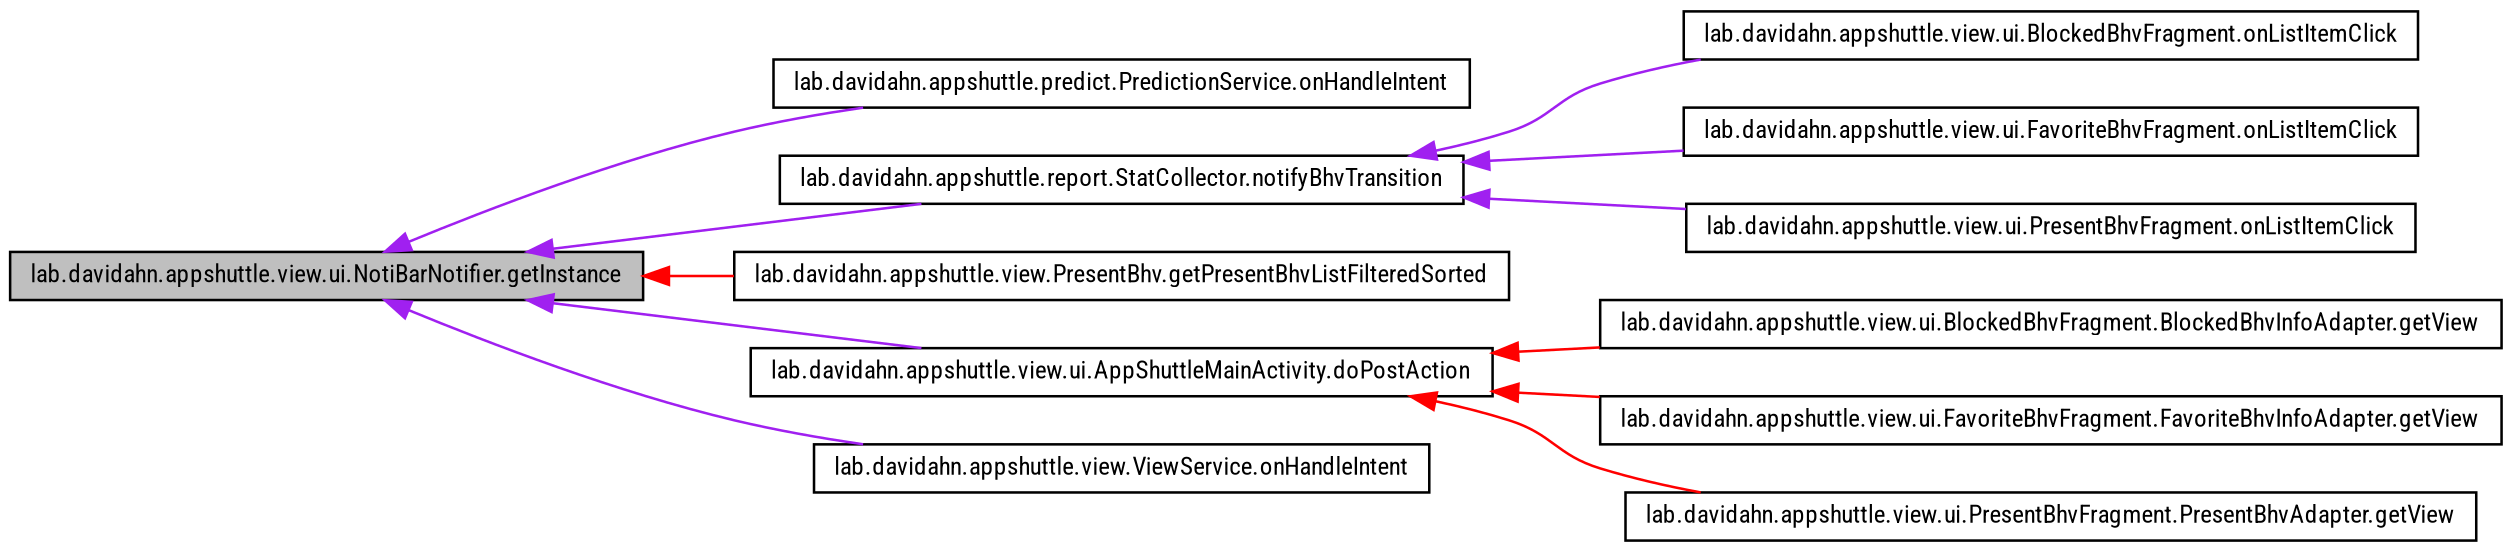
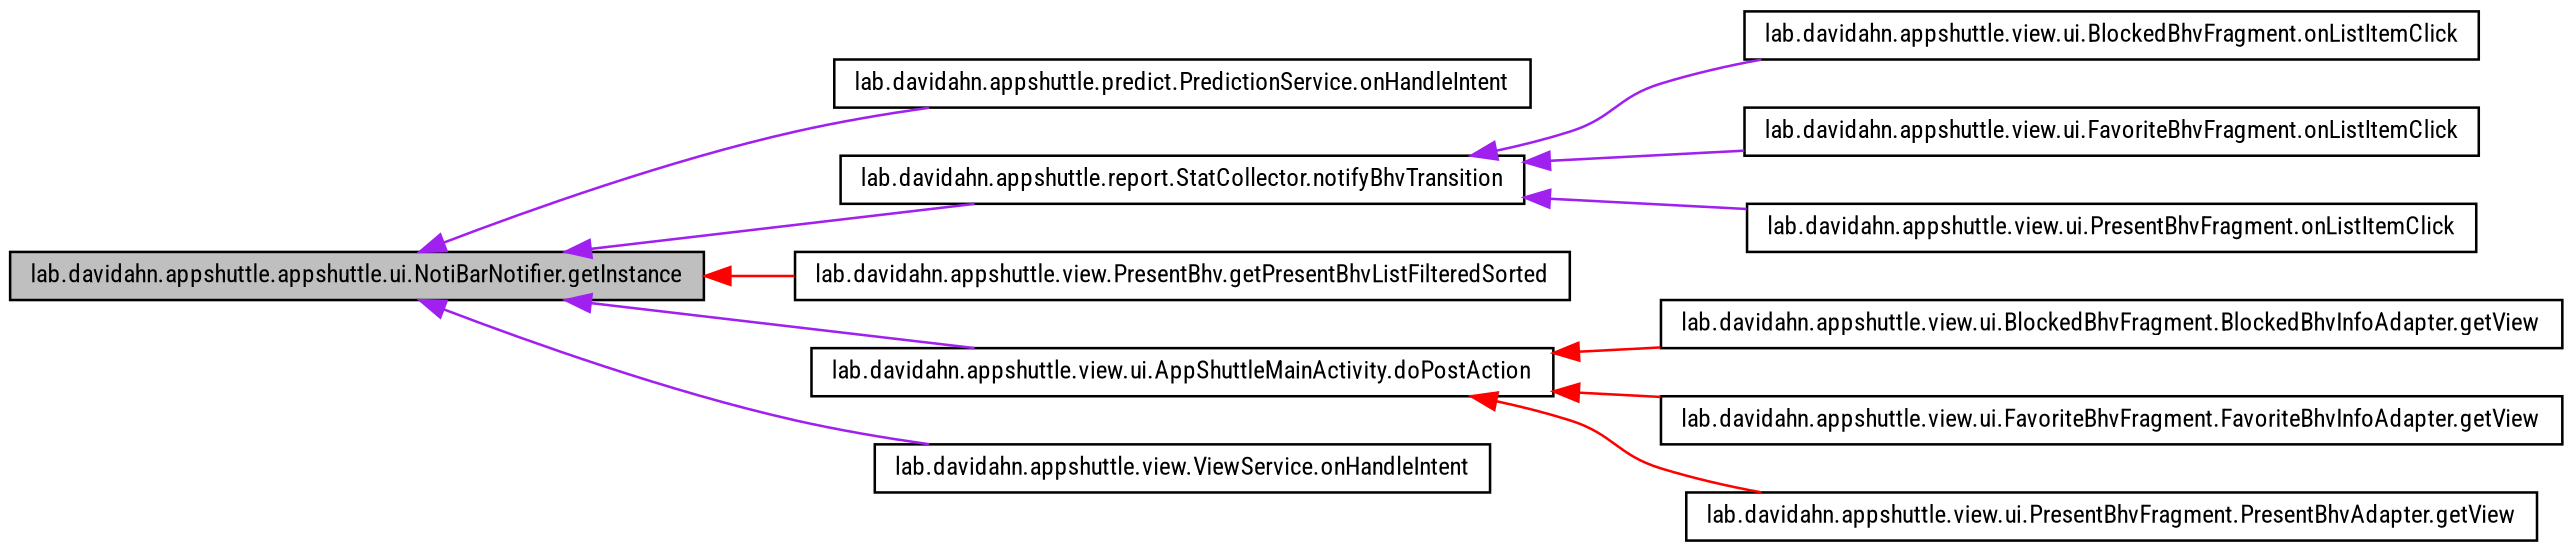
node "lab.davidahn.appshuttle.view.ui.NotiBarNotifier.getInstance": label "lab.davidahn.appshuttle.view.ui.NotiBarNotifier.getInstance" -> "lab.davidahn.appshuttle.appshuttle.ui.NotiBarNotifier.getInstance"
